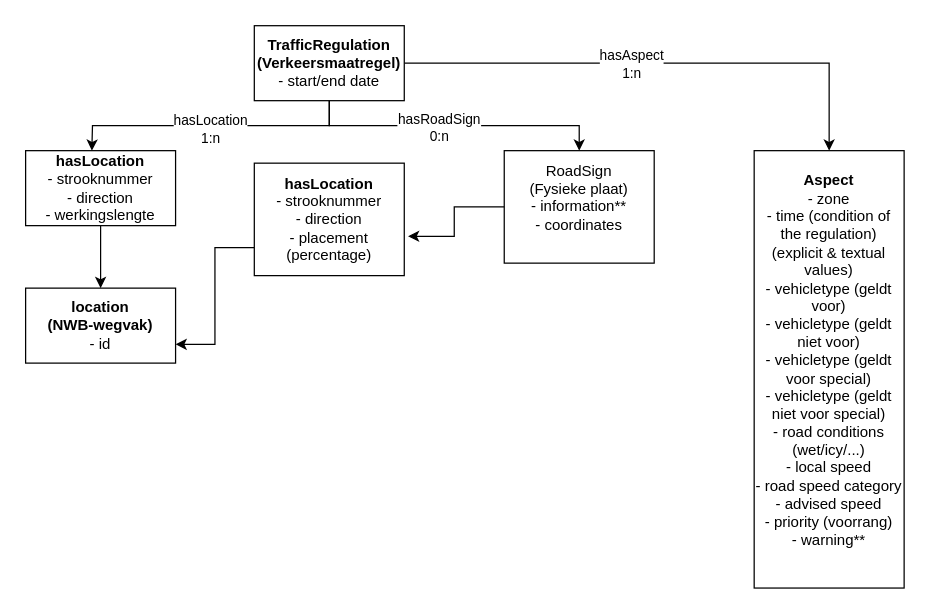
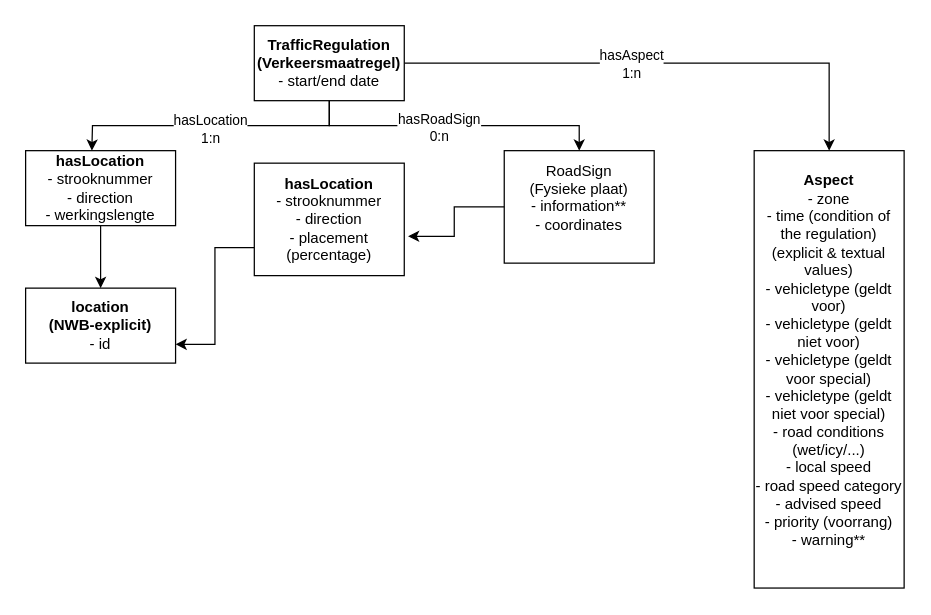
node "location (NWB-wegvak) - id": label "location (NWB-wegvak) - id" -> "location (NWB-explicit) - id"
